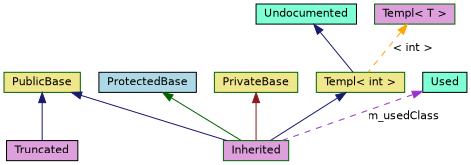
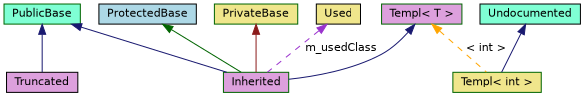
node "PublicBase": fillcolor khaki -> aquamarine
node "Used": fillcolor aquamarine -> khaki
edge "Inherited" -> "Templ< int >": now "Inherited" -> "Templ< T >"
